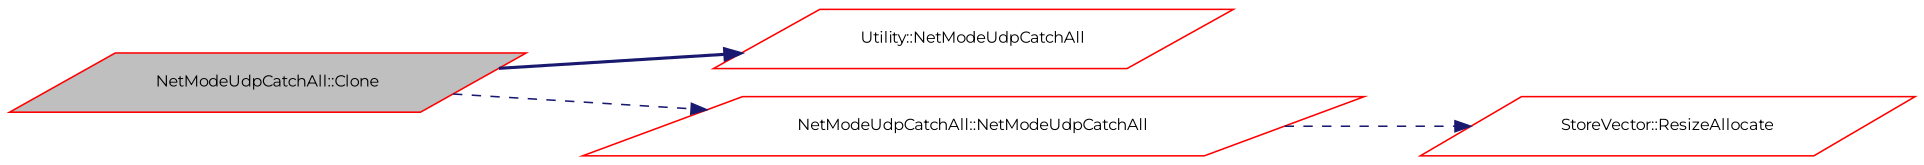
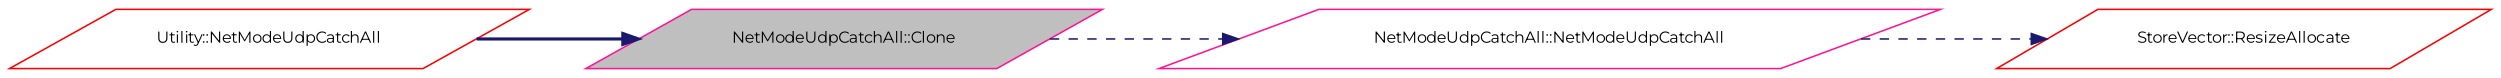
edge "NetModeUdpCatchAll::Clone" -> "Utility::NetModeUdpCatchAll": reversed
node "NetModeUdpCatchAll::Clone": color red -> deeppink
node "NetModeUdpCatchAll::NetModeUdpCatchAll": color red -> deeppink
